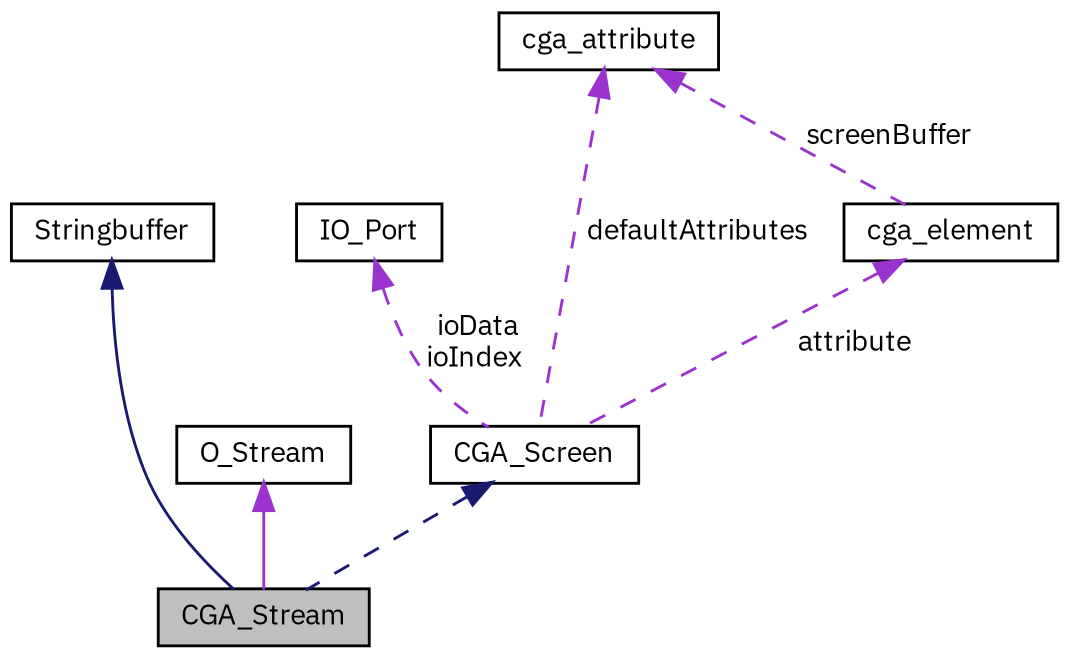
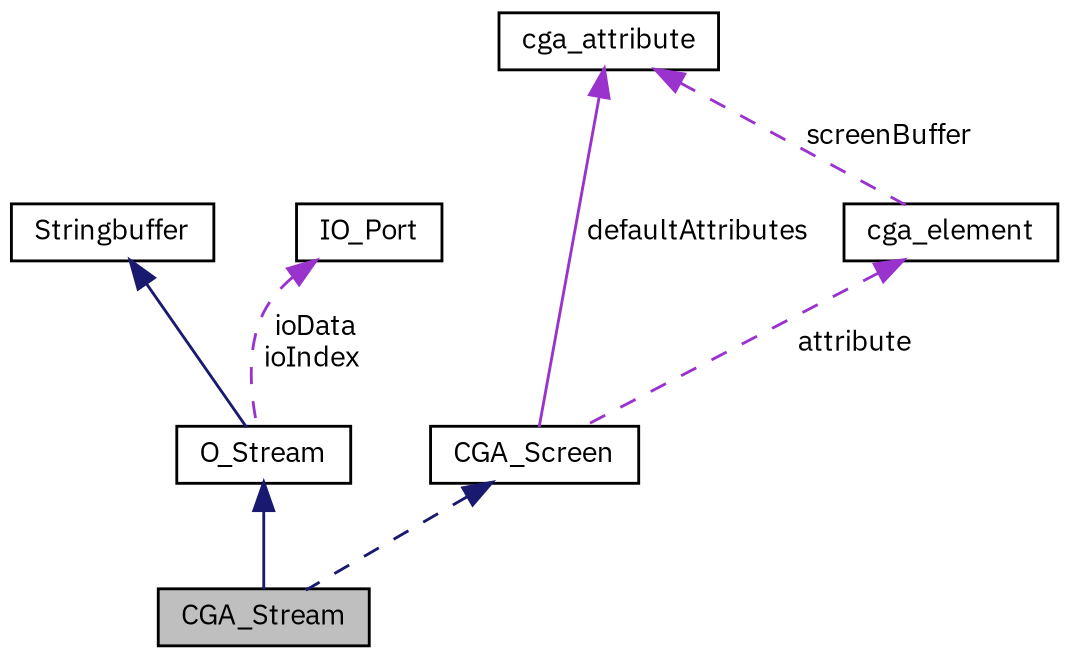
edge "CGA_Screen" -> "cga_attribute": style dashed -> solid
edge "CGA_Screen" -> "IO_Port": now "O_Stream" -> "IO_Port"
edge "CGA_Stream" -> "Stringbuffer": now "O_Stream" -> "Stringbuffer"
edge "CGA_Stream" -> "O_Stream": color darkorchid3 -> midnightblue
